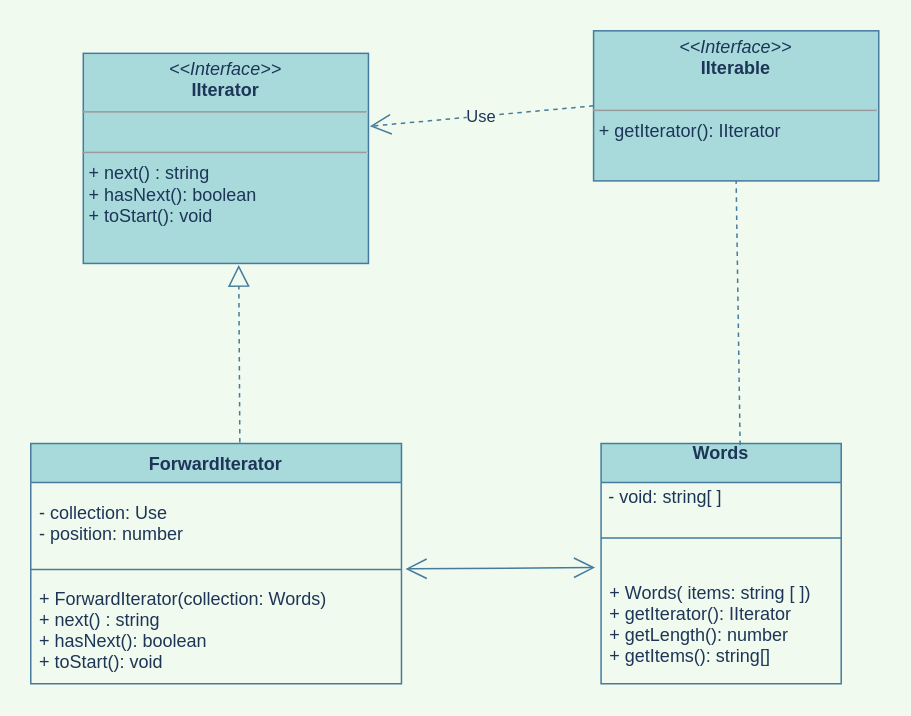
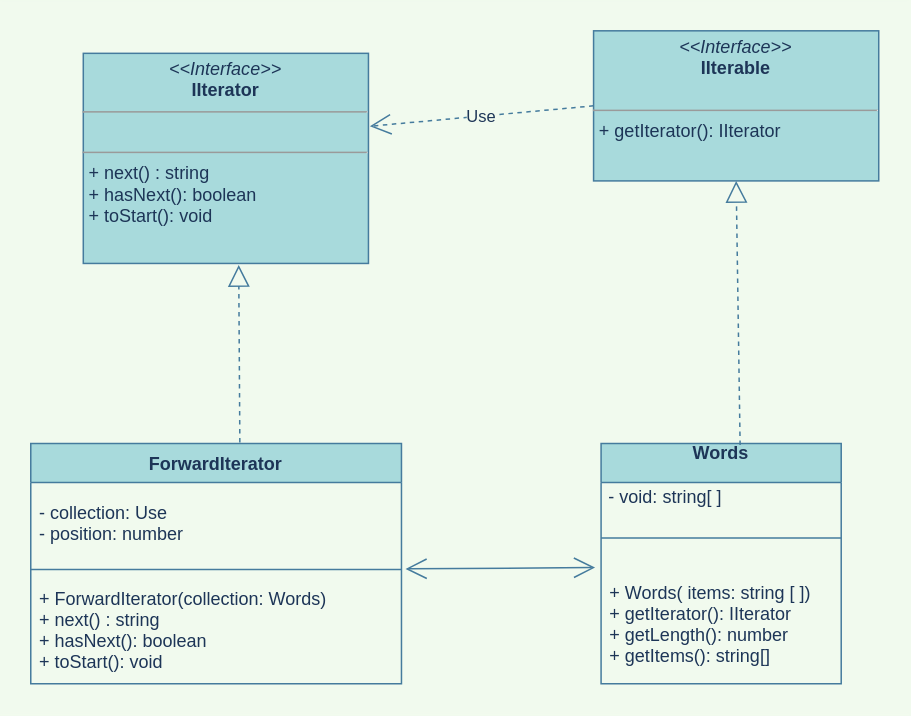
edge "<<Interface>> IIterable + getIterator(): IIterator" -- "Words": arrowhead none -> block
